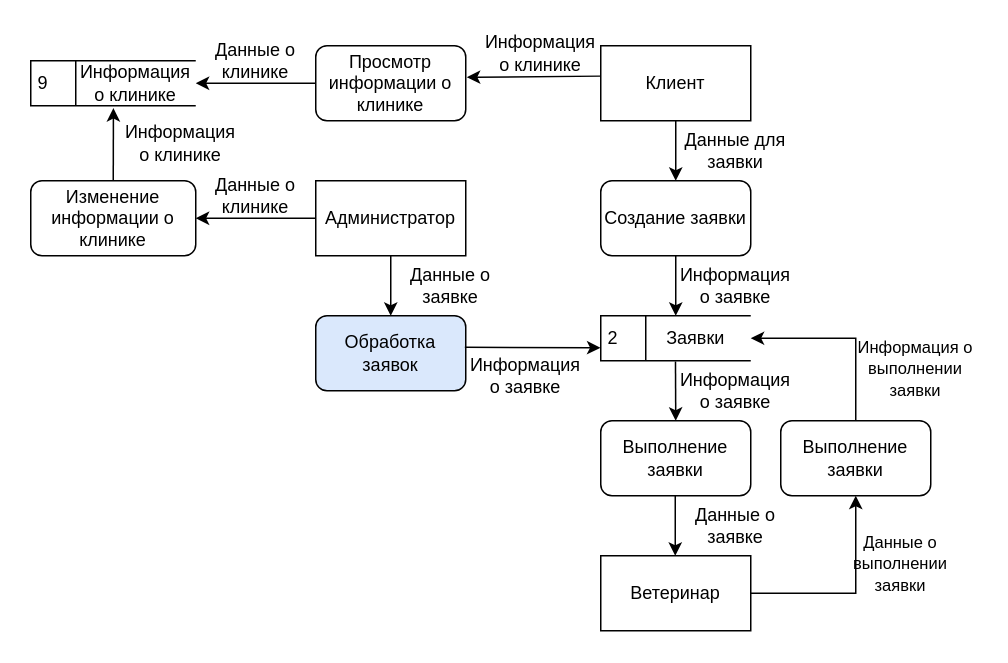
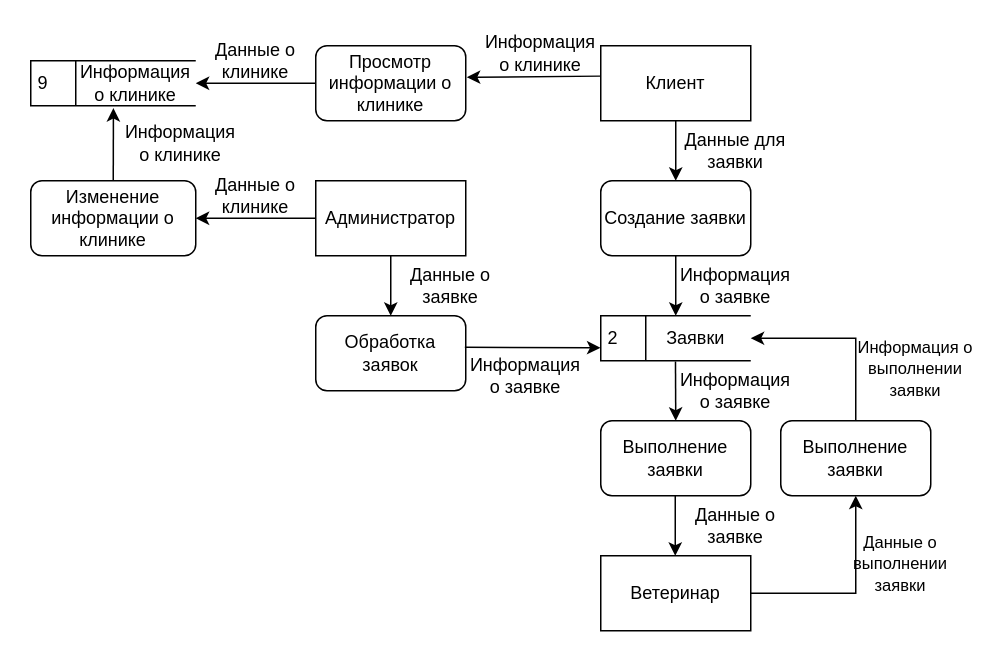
node "Обработка заявок": fillcolor #dae8fc -> #ffffff
